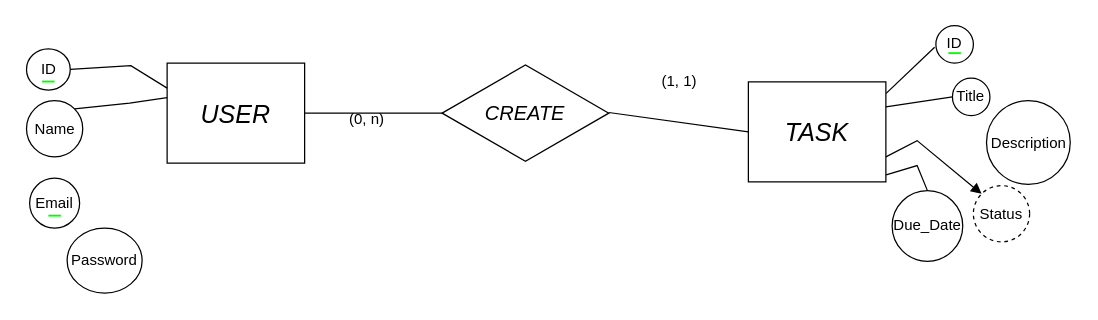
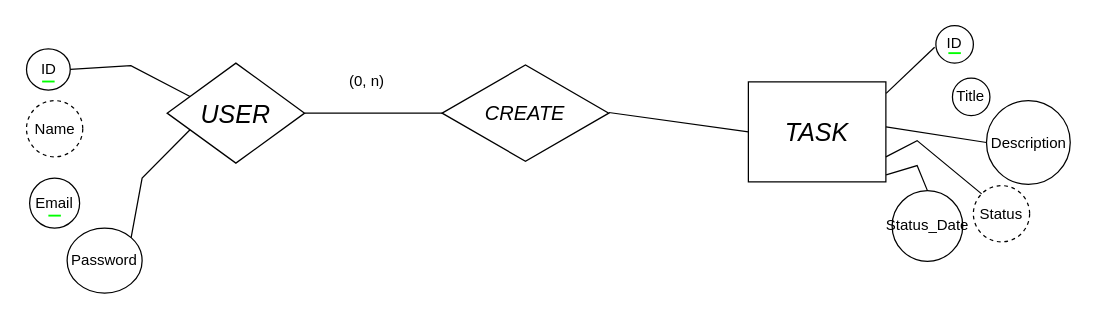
node "(1, 1)": removed
edge "Title" -- "TASK": removed
edge "USER" -- "Name": removed
node "USER": shape rectangle -> diamond
node "(0, n)": moved (367, 119) -> (367, 82)
node "Name": style solid -> dashed
edge "TASK" -- "Description": added
edge "USER" -- "Password": added
edge "TASK" -> "Status": arrowhead block -> none
node "Due_Date": label "Due_Date" -> "Status_Date"
